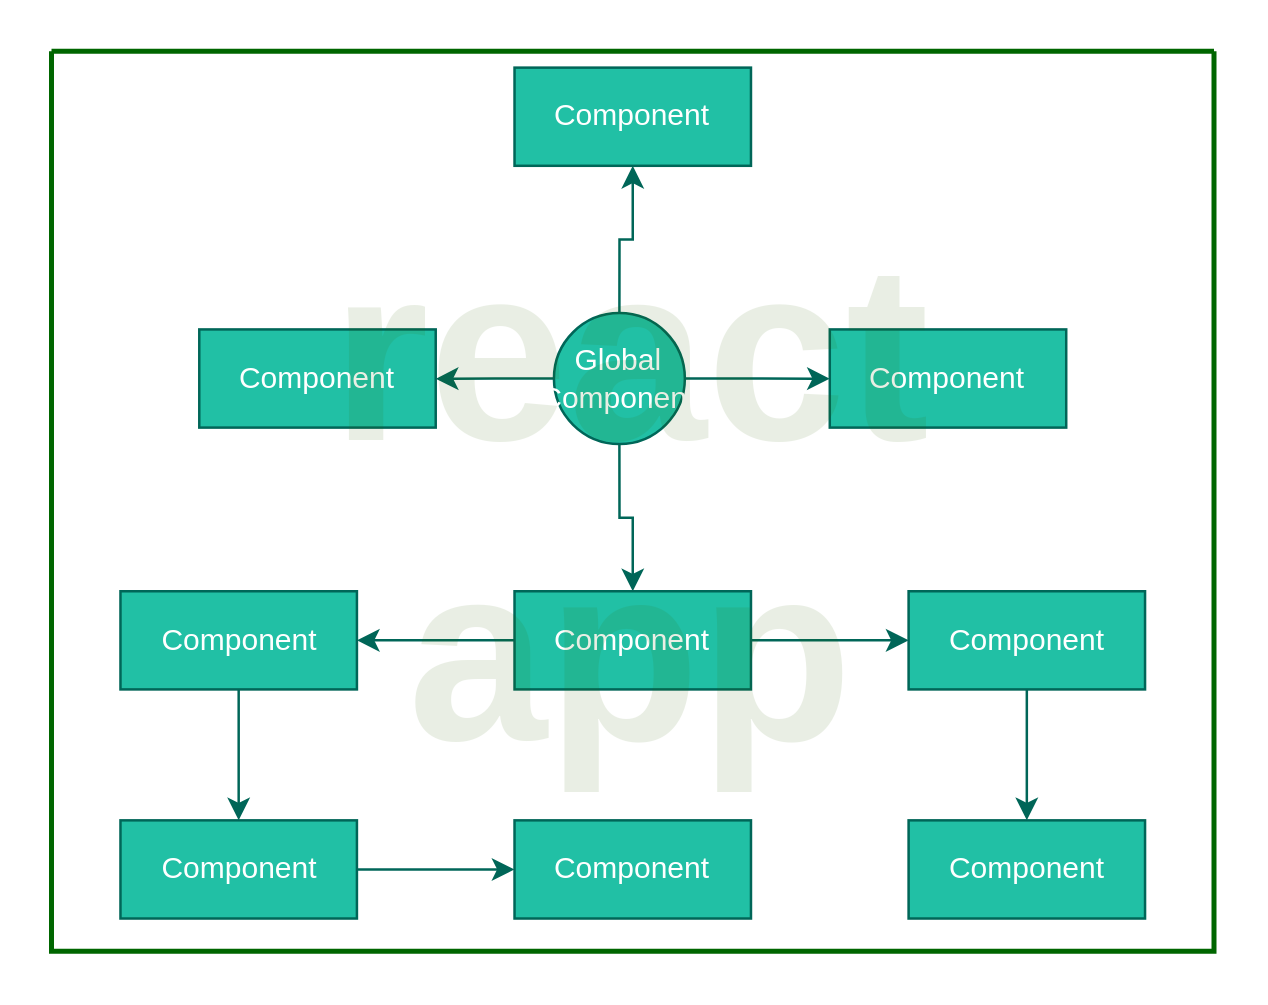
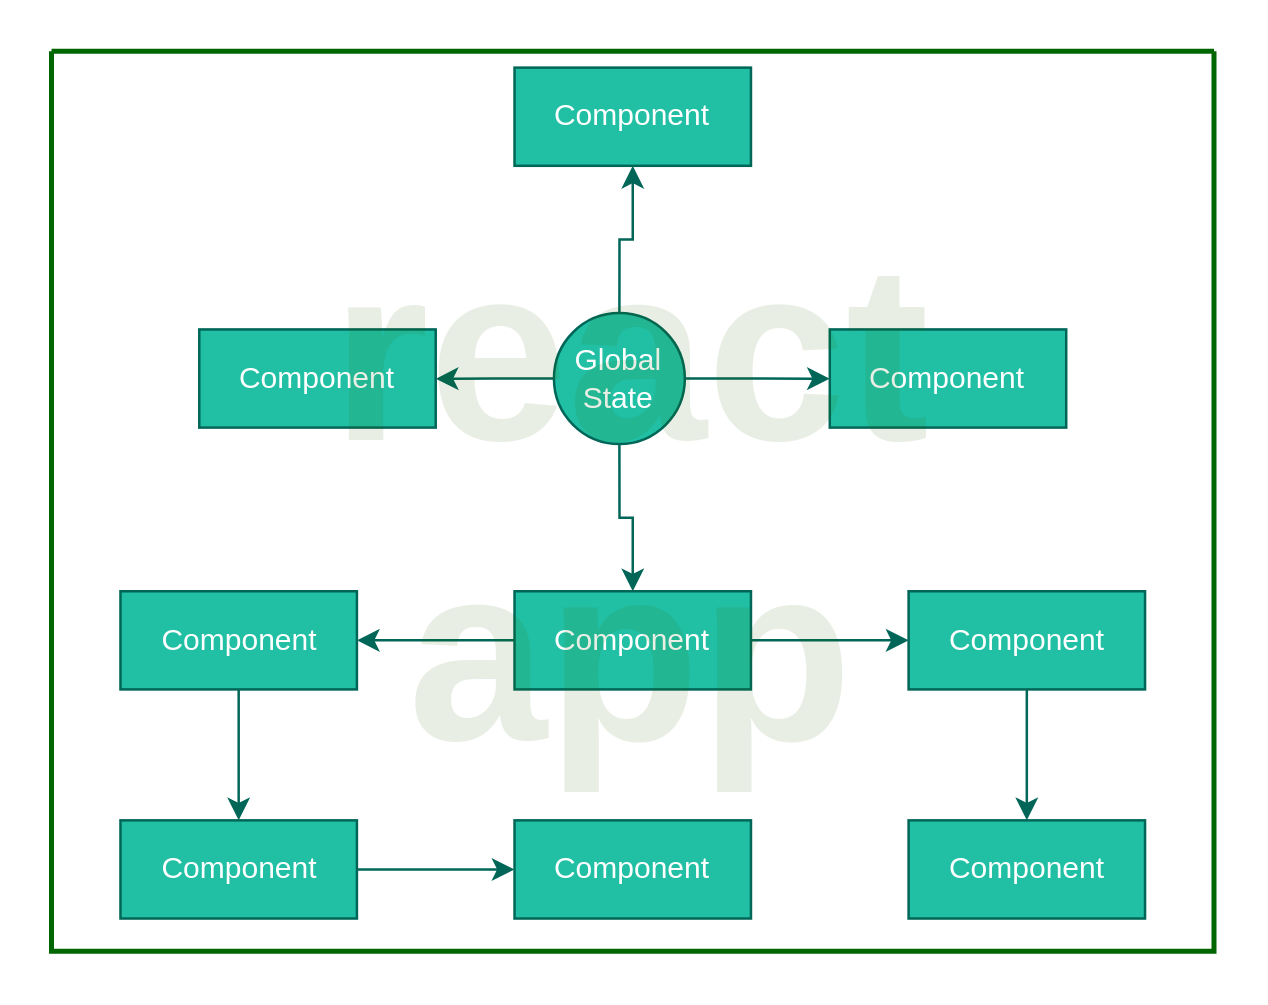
node "Global Component": label "Global Component" -> "Global State"
